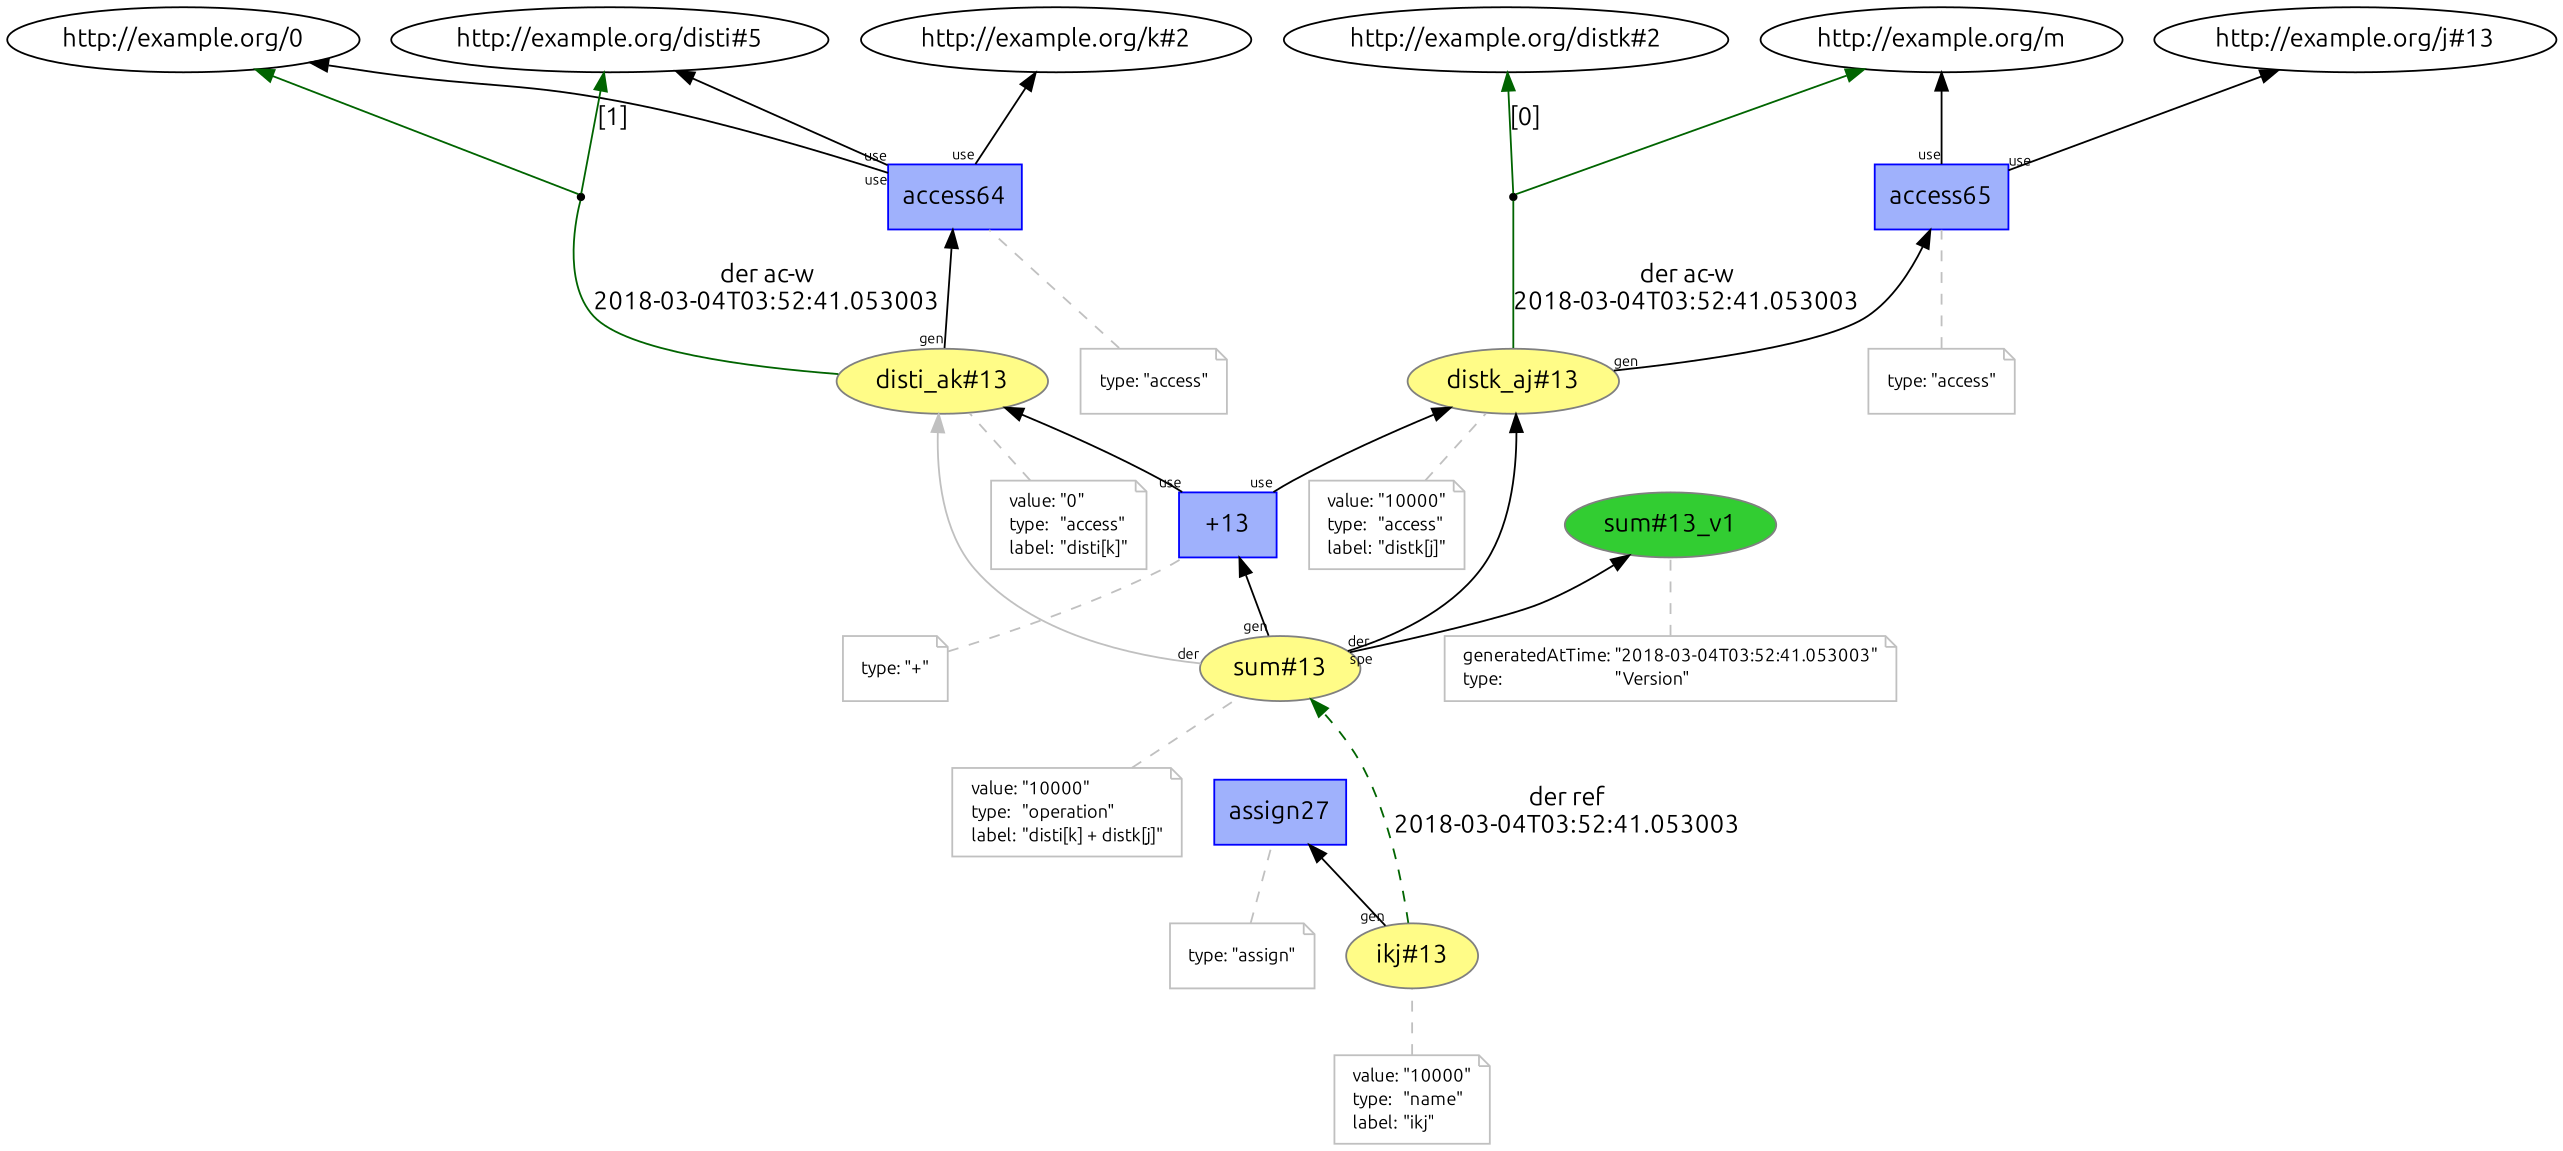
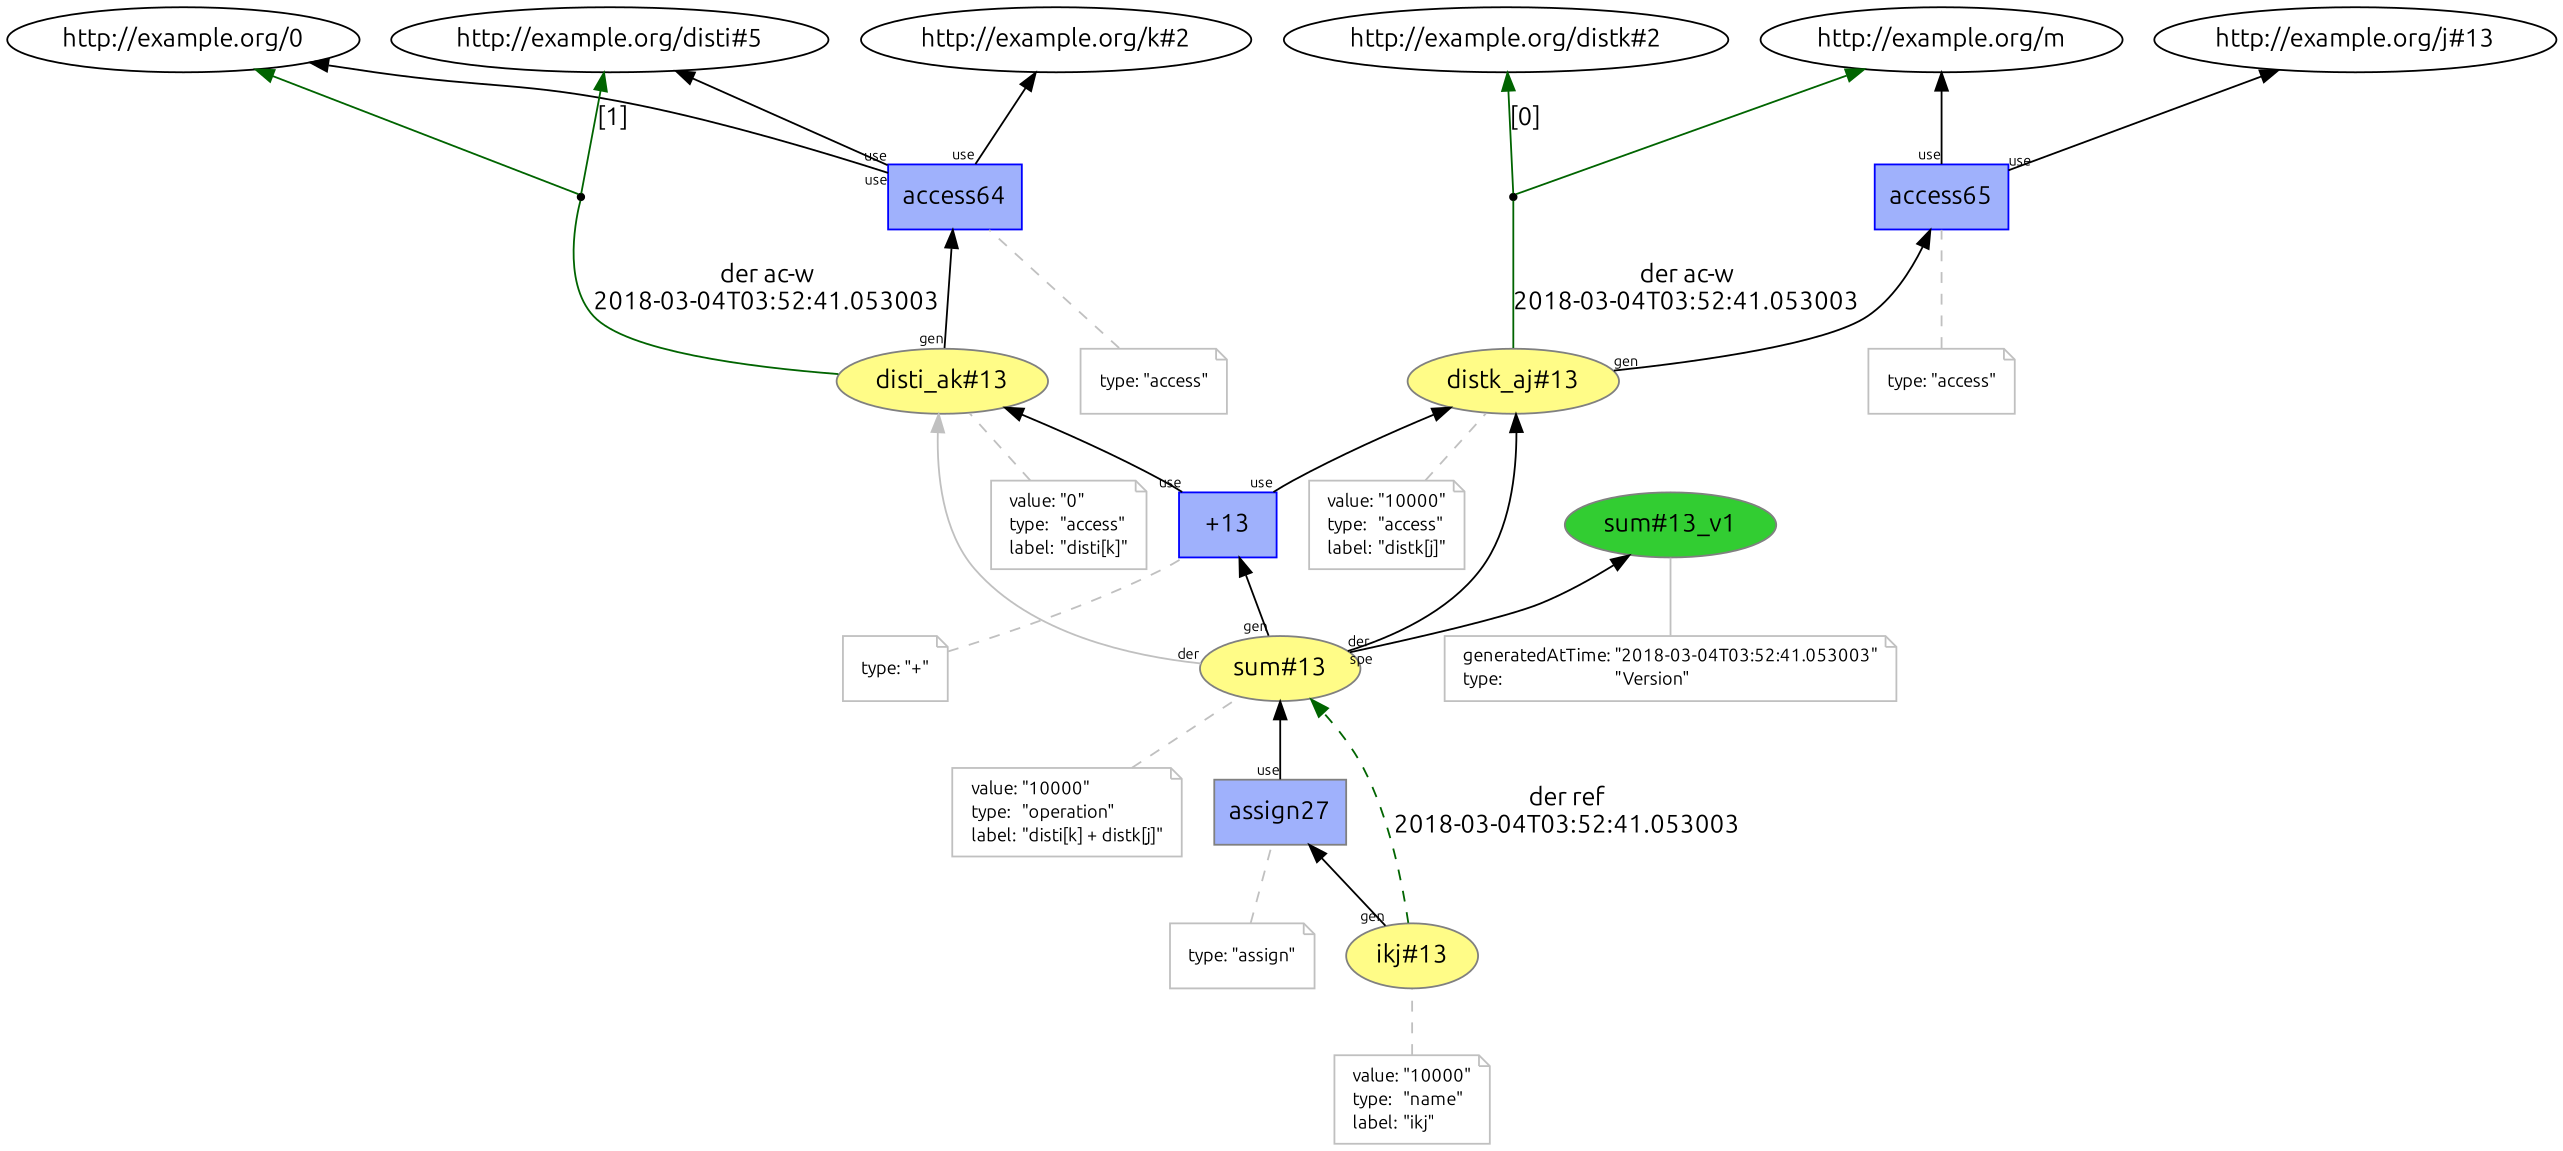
edge "sum#13_v1" -- "generatedAtTime:": style dashed -> solid
edge "assign27" -> "sum#13": added
node "assign27": color #0000ff -> #808080
